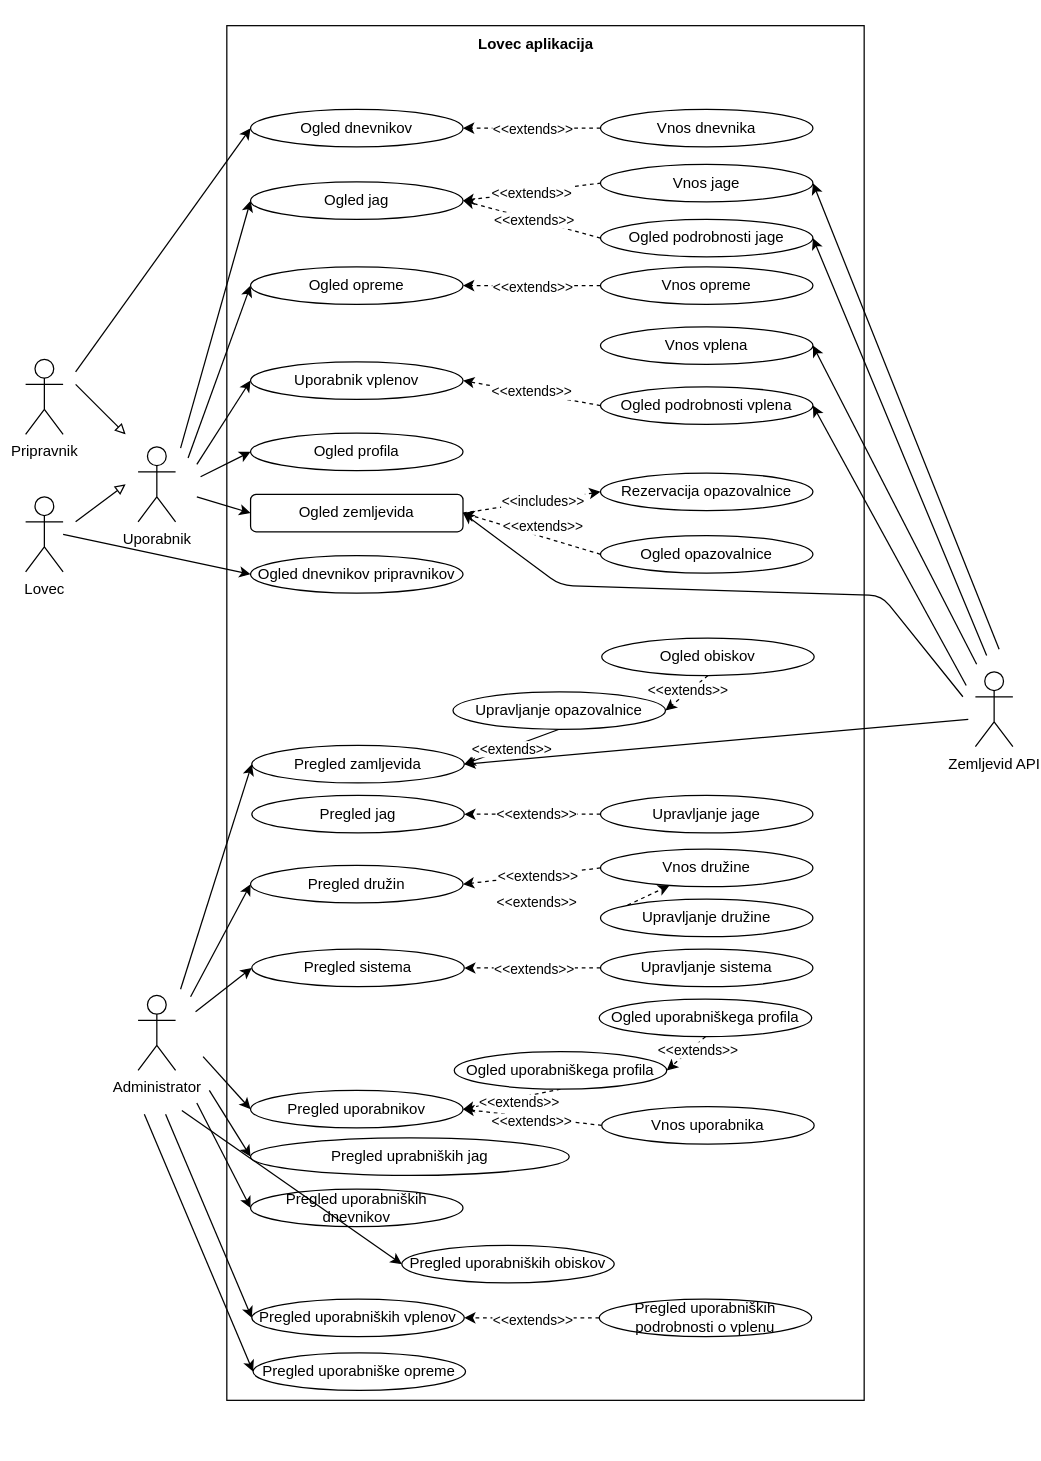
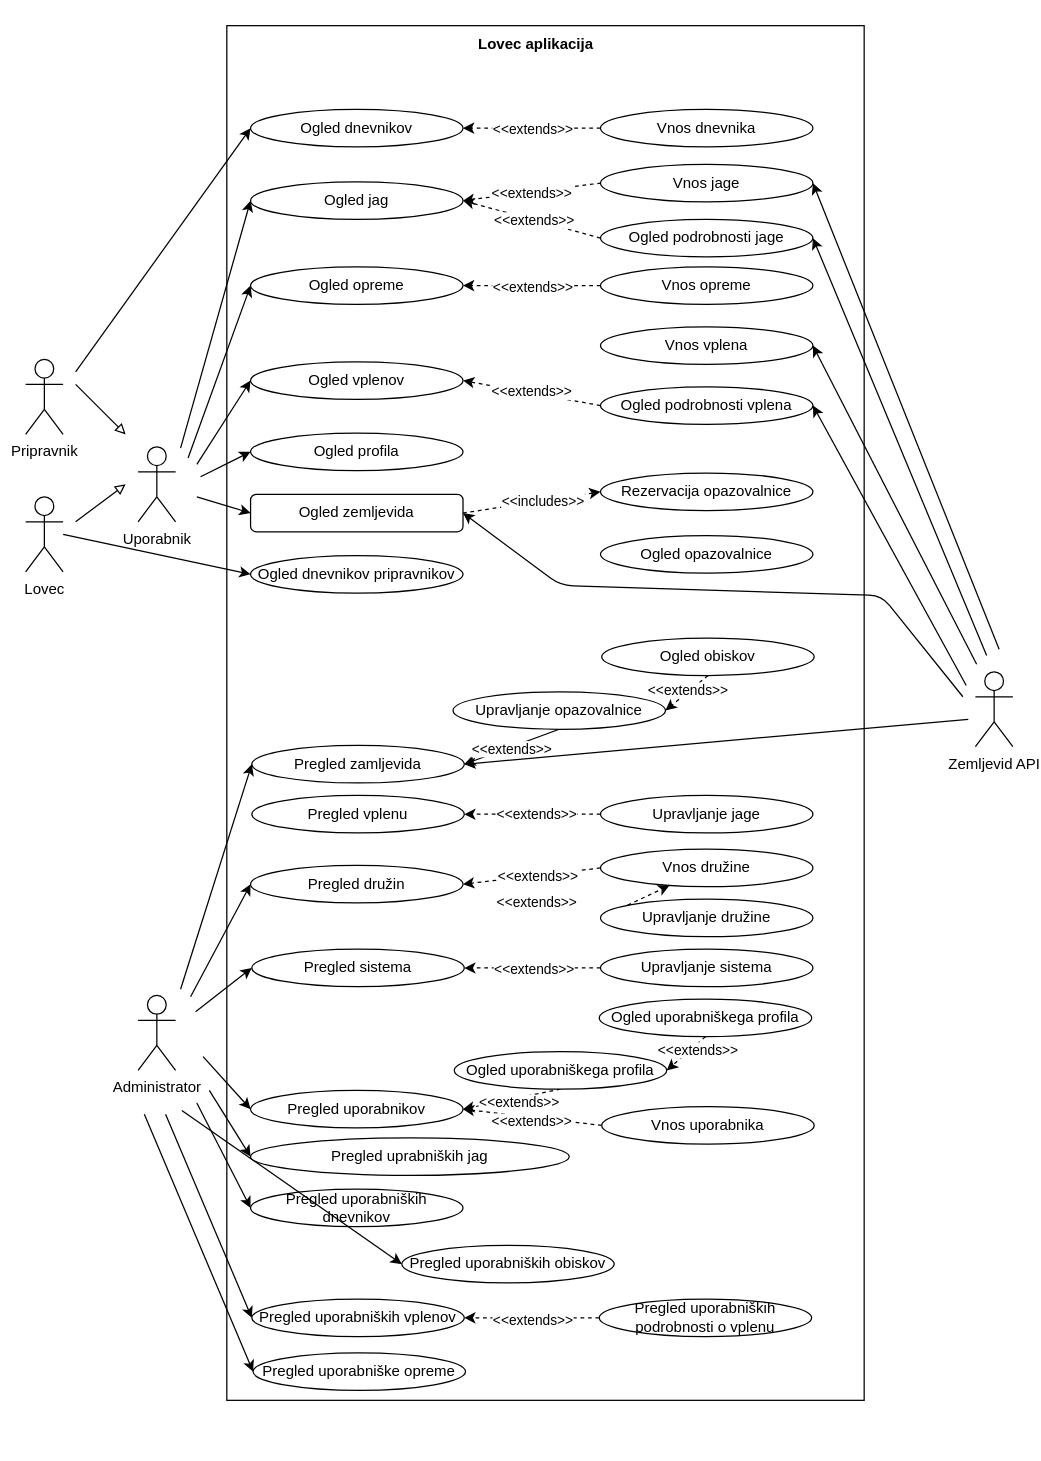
node "Uporabnik vplenov": label "Uporabnik vplenov" -> "Ogled vplenov"
edge "Ogled opazovalnice" -> "Ogled zemljevida": removed, label "<<extends>>"
node "Pregled jag": label "Pregled jag" -> "Pregled vplenu"
